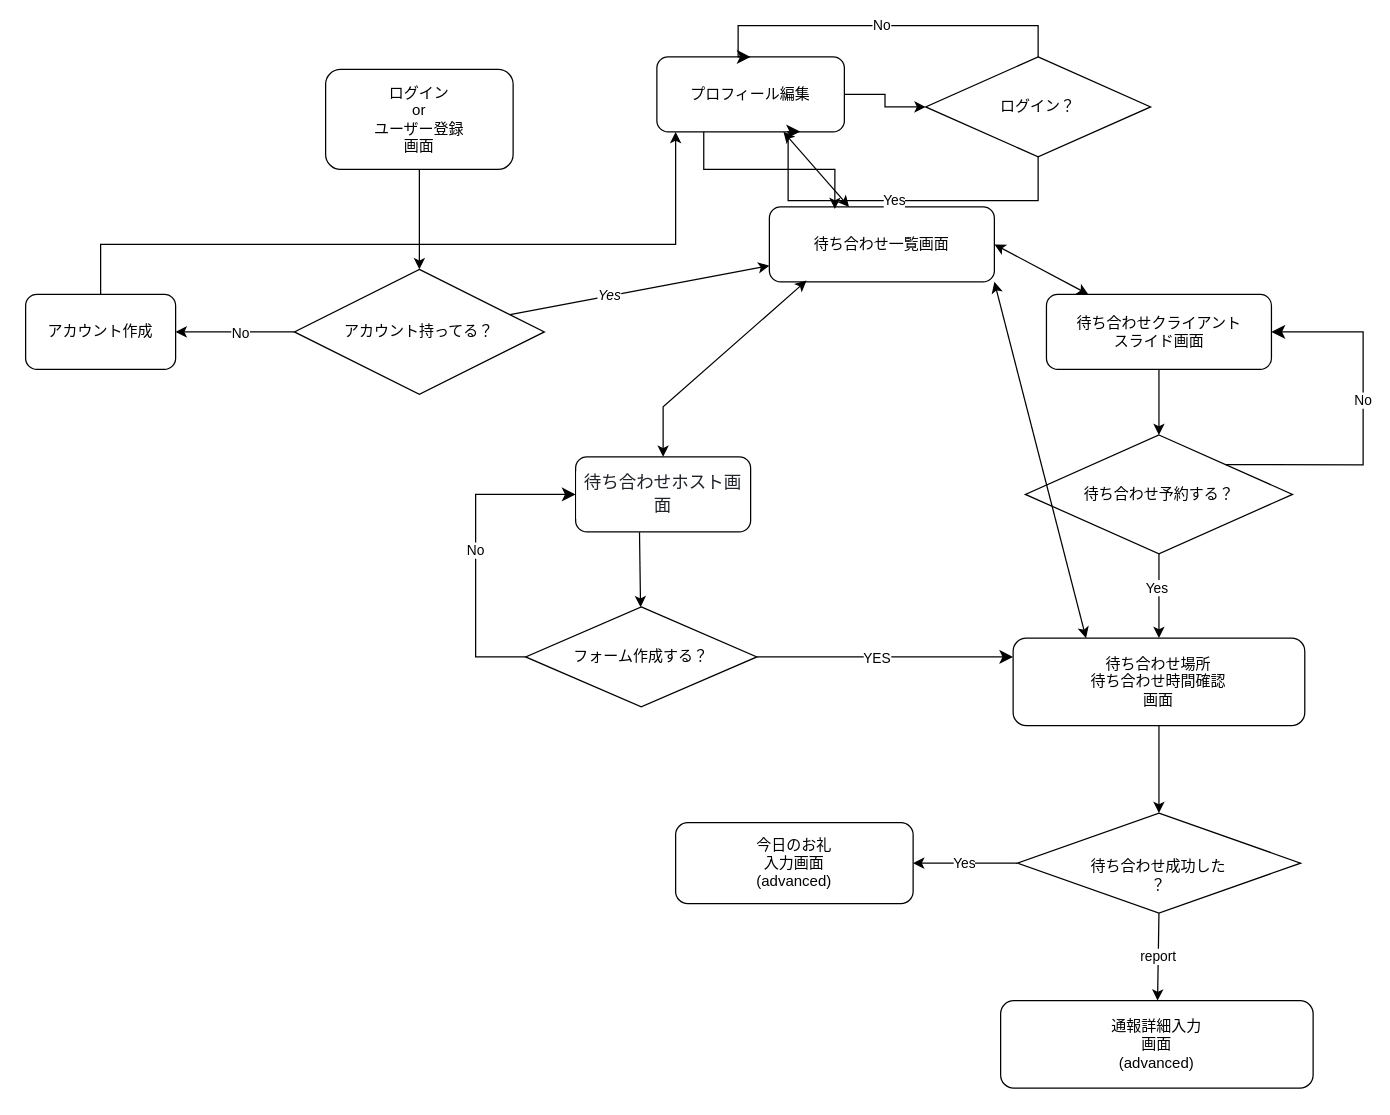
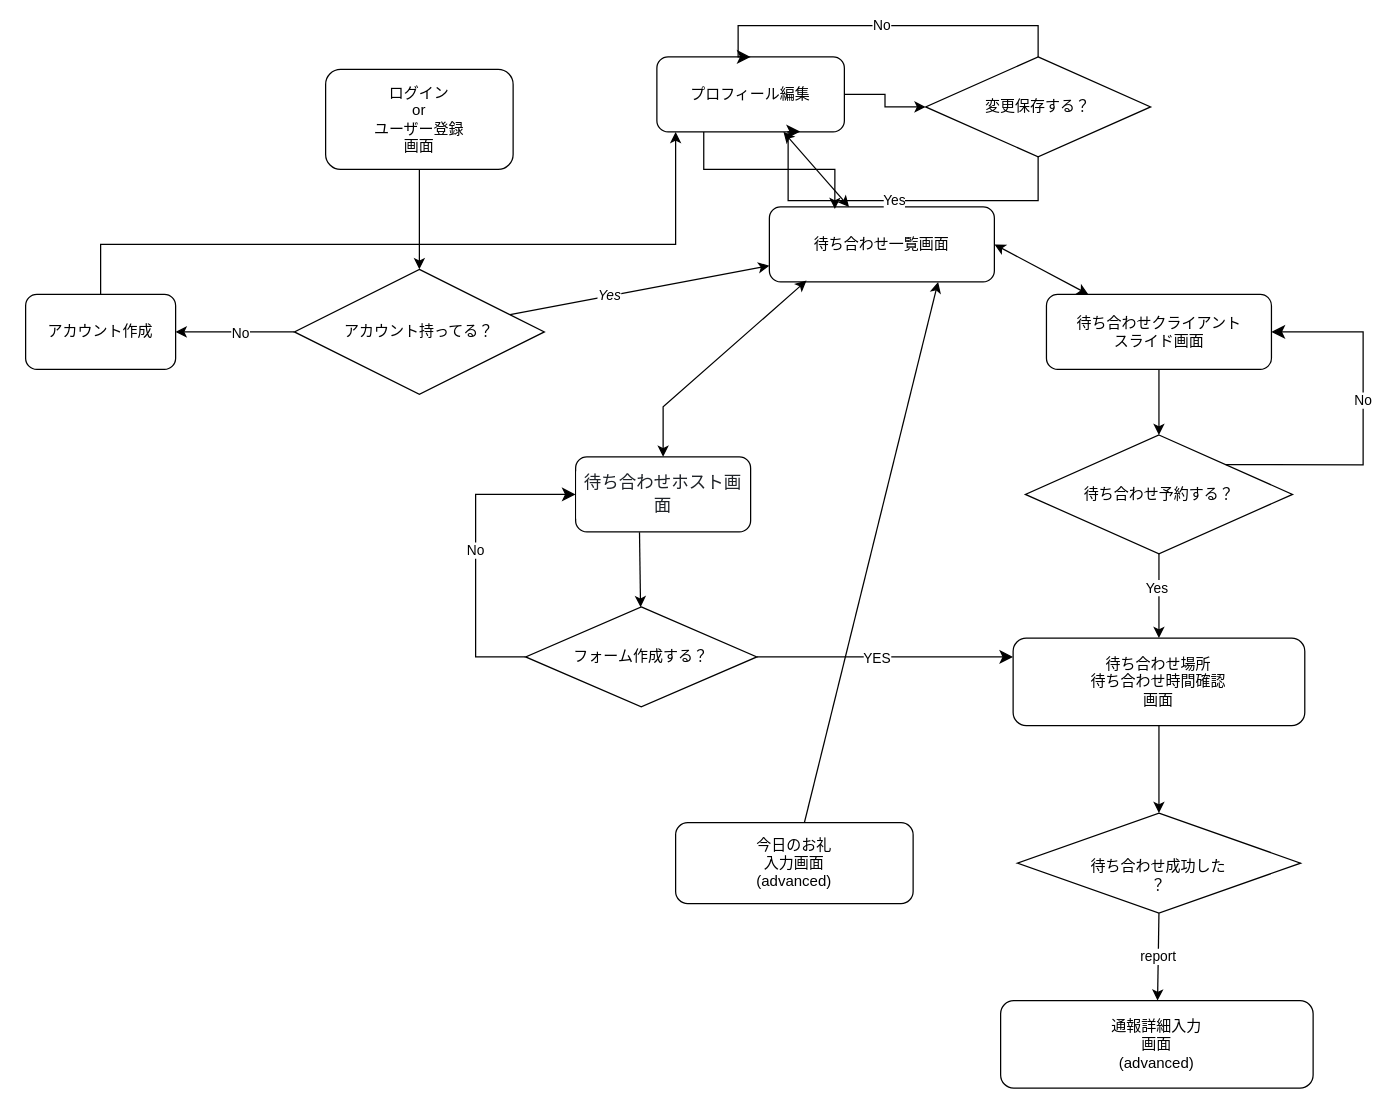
node "ログイン？": label "ログイン？" -> "変更保存する？"
edge "待ち合わせ一覧画面" -- "待ち合わせ場所 待ち合わせ時間確認 画面": removed
edge "今日のお礼 入力画面 (advanced)" -> "待ち合わせ一覧画面": added
edge "待ち合わせ成功した？" -> "今日のお礼 入力画面 (advanced)": removed, label "Yes"
